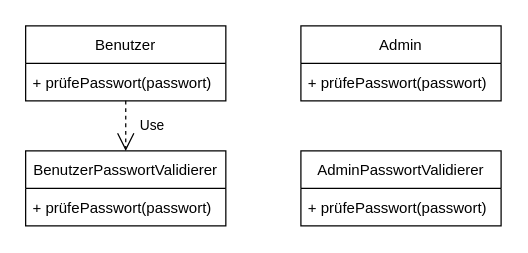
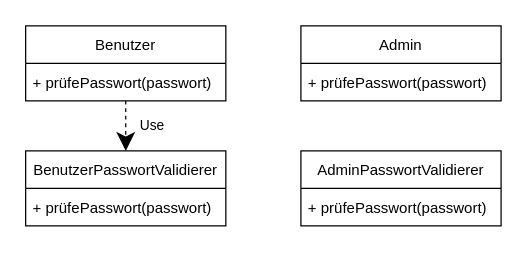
edge "Benutzer" -> "BenutzerPasswortValidierer": arrowhead open -> classic
